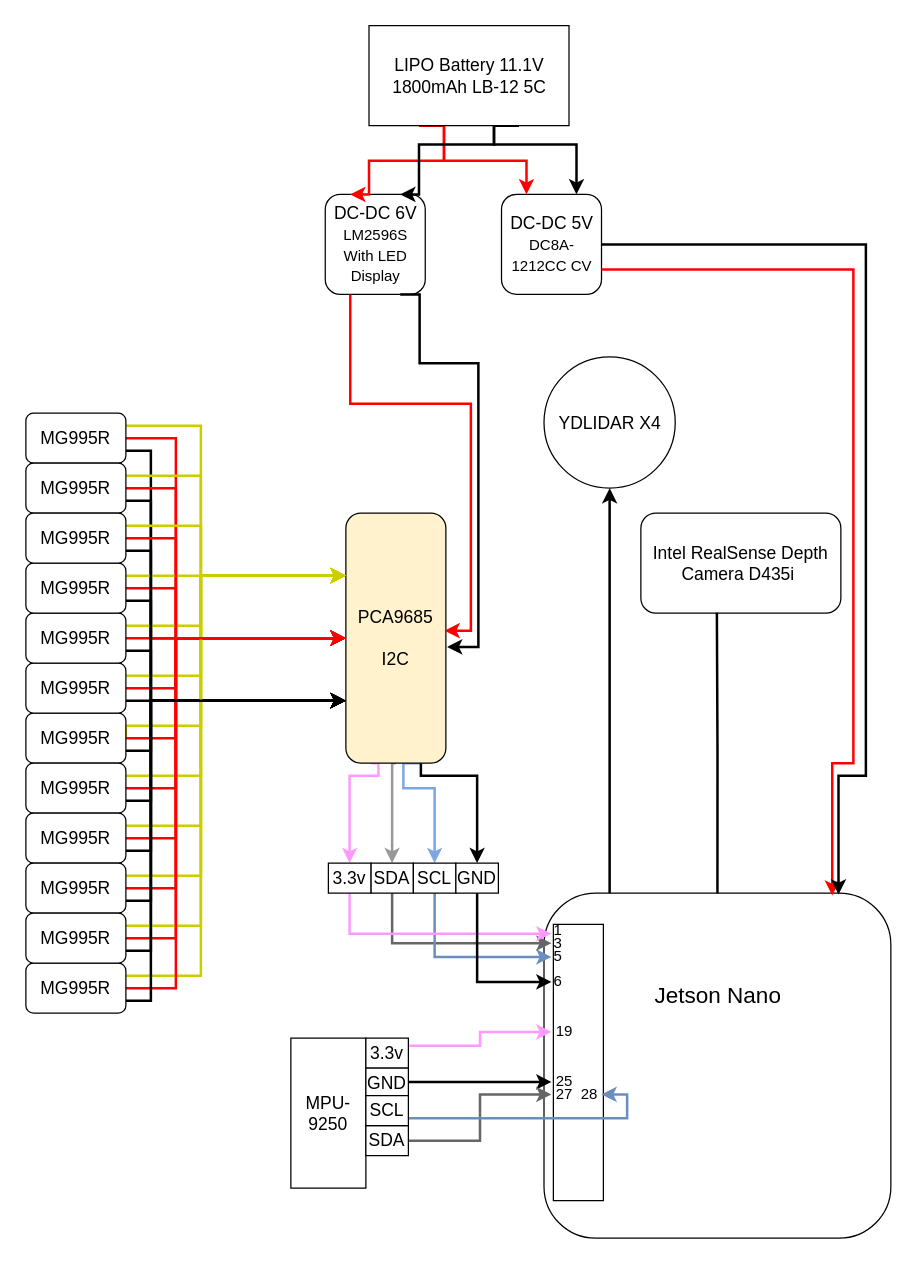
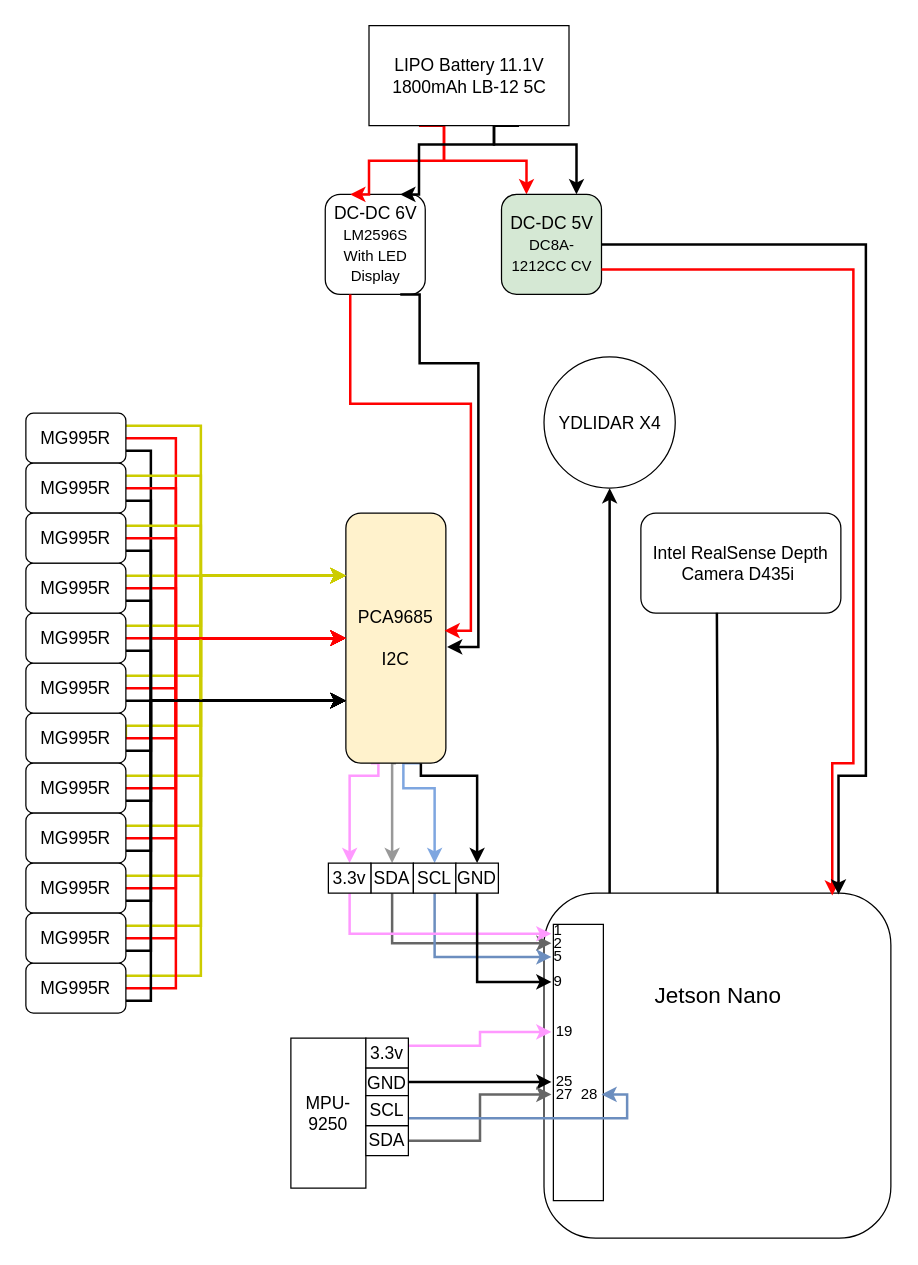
node "DC-DC 5V DC8A-1212CC CV": fillcolor #ffffff -> #d5e8d4
node "3": label "3" -> "2"
node "6": label "6" -> "9"
